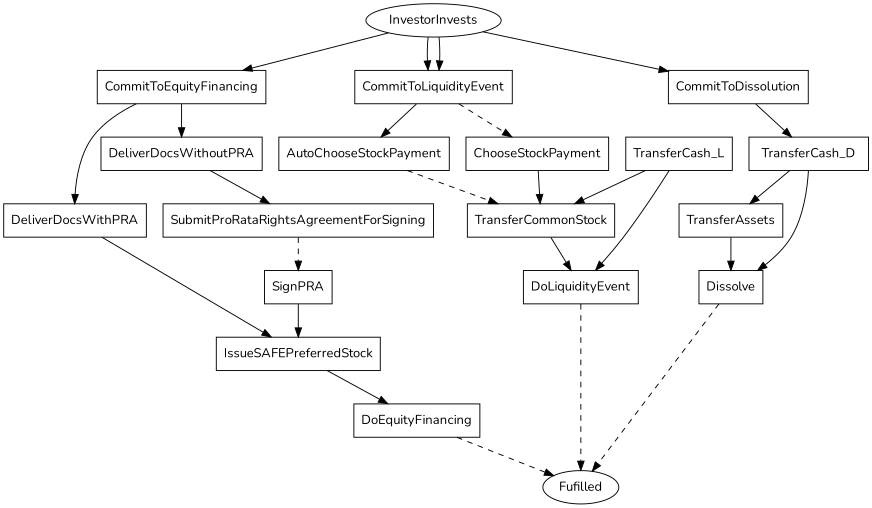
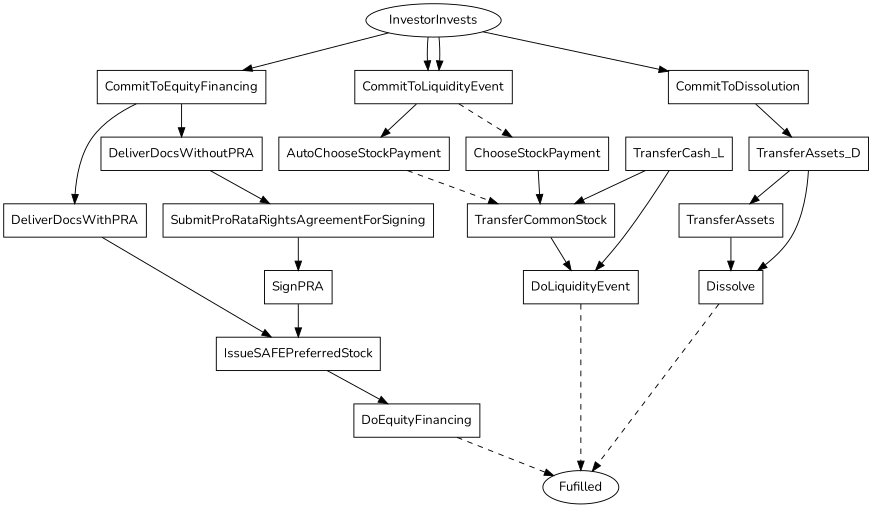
node "TransferCash_D": label "TransferCash_D" -> "TransferAssets_D"
edge "SubmitProRataRightsAgreementForSigning" -> "SignPRA": style dashed -> solid
